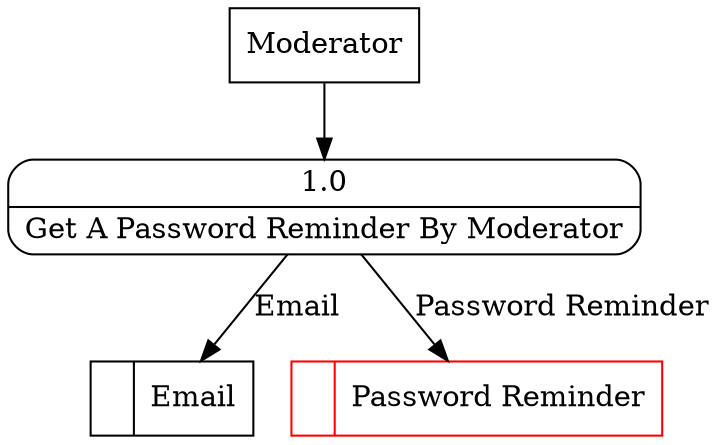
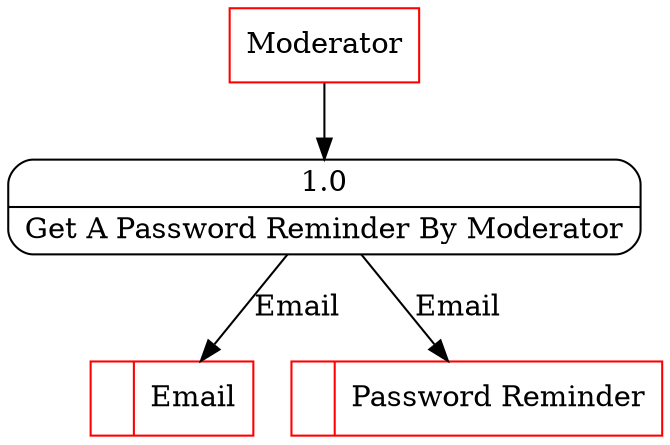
node "Moderator": color black -> red
edge "1.0" -> "Password Reminder": label "Password Reminder" -> "Email"
node "Email": color black -> red
